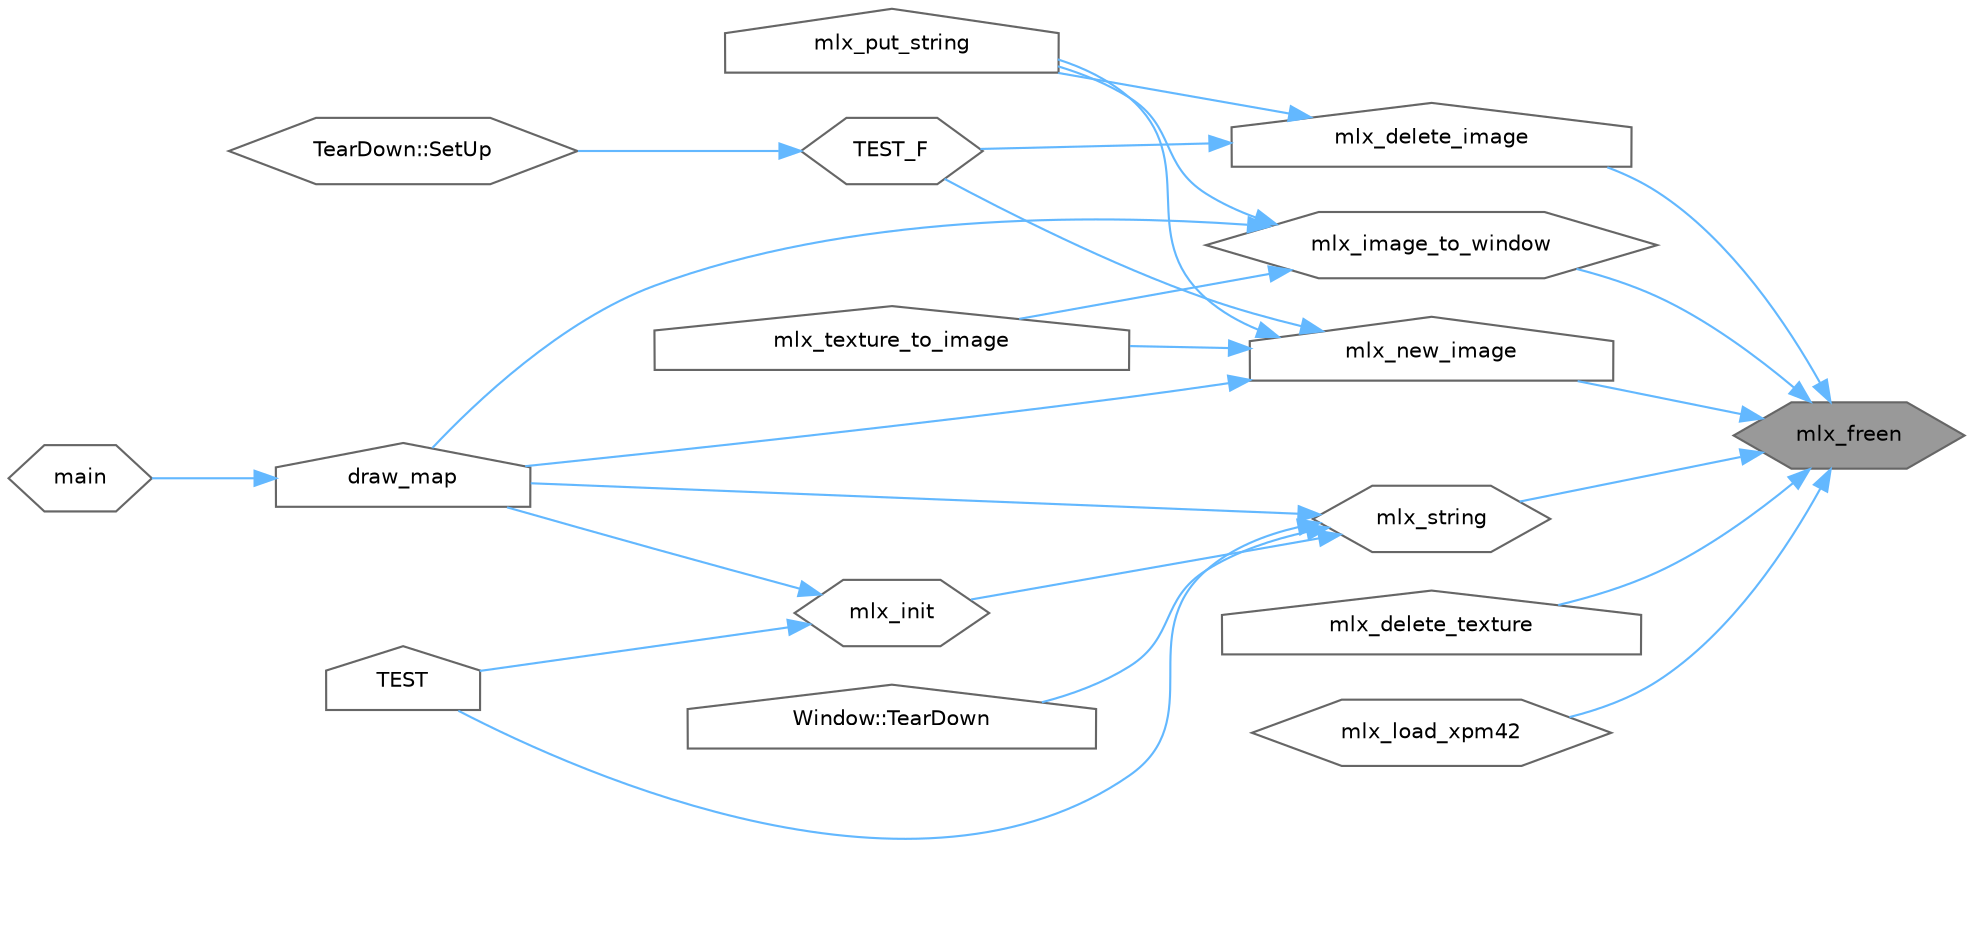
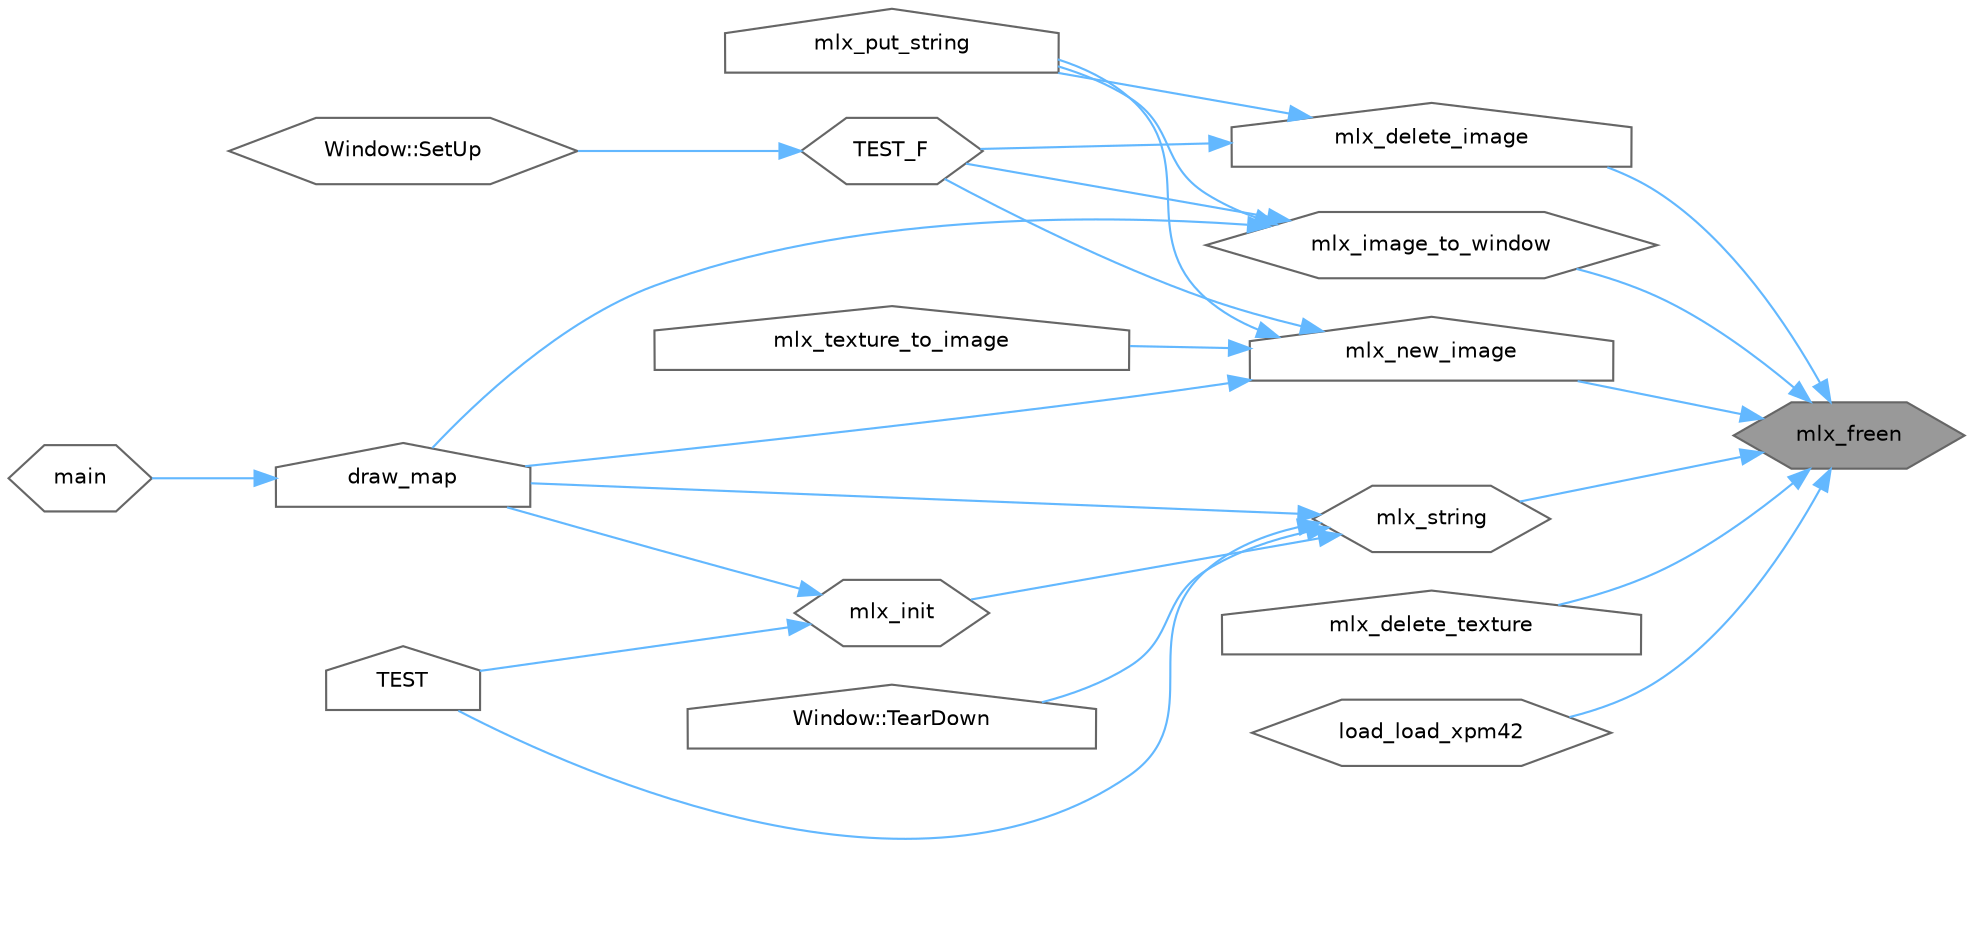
node "TearDown::SetUp": label "TearDown::SetUp" -> "Window::SetUp"
edge "mlx_texture_to_image" -> "mlx_image_to_window": now "TEST_F" -> "mlx_image_to_window"
node "mlx_load_xpm42": label "mlx_load_xpm42" -> "load_load_xpm42"
